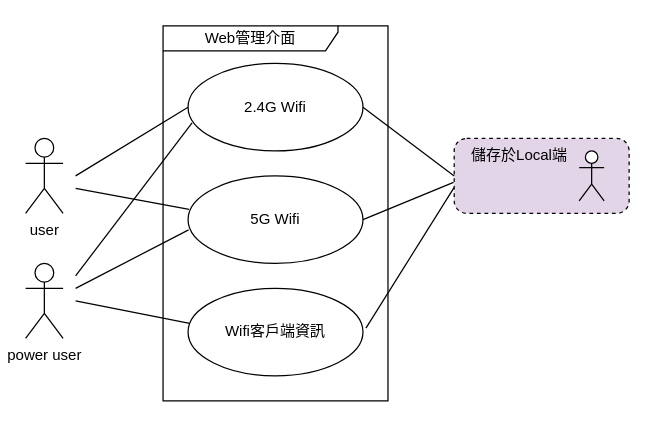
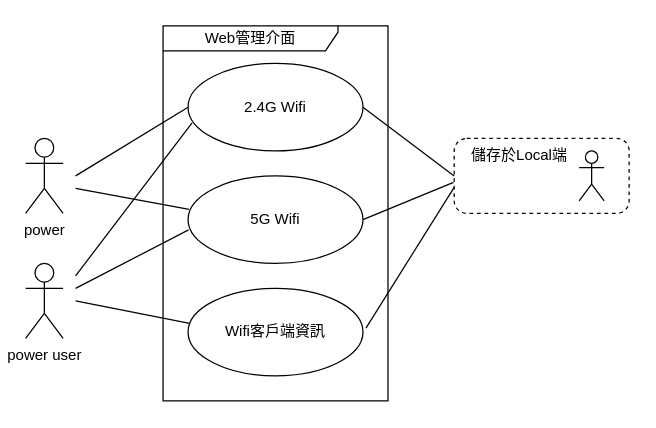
node "儲存於Local端": fillcolor #e1d5e7 -> #ffffff
node "user": label "user" -> "power"
